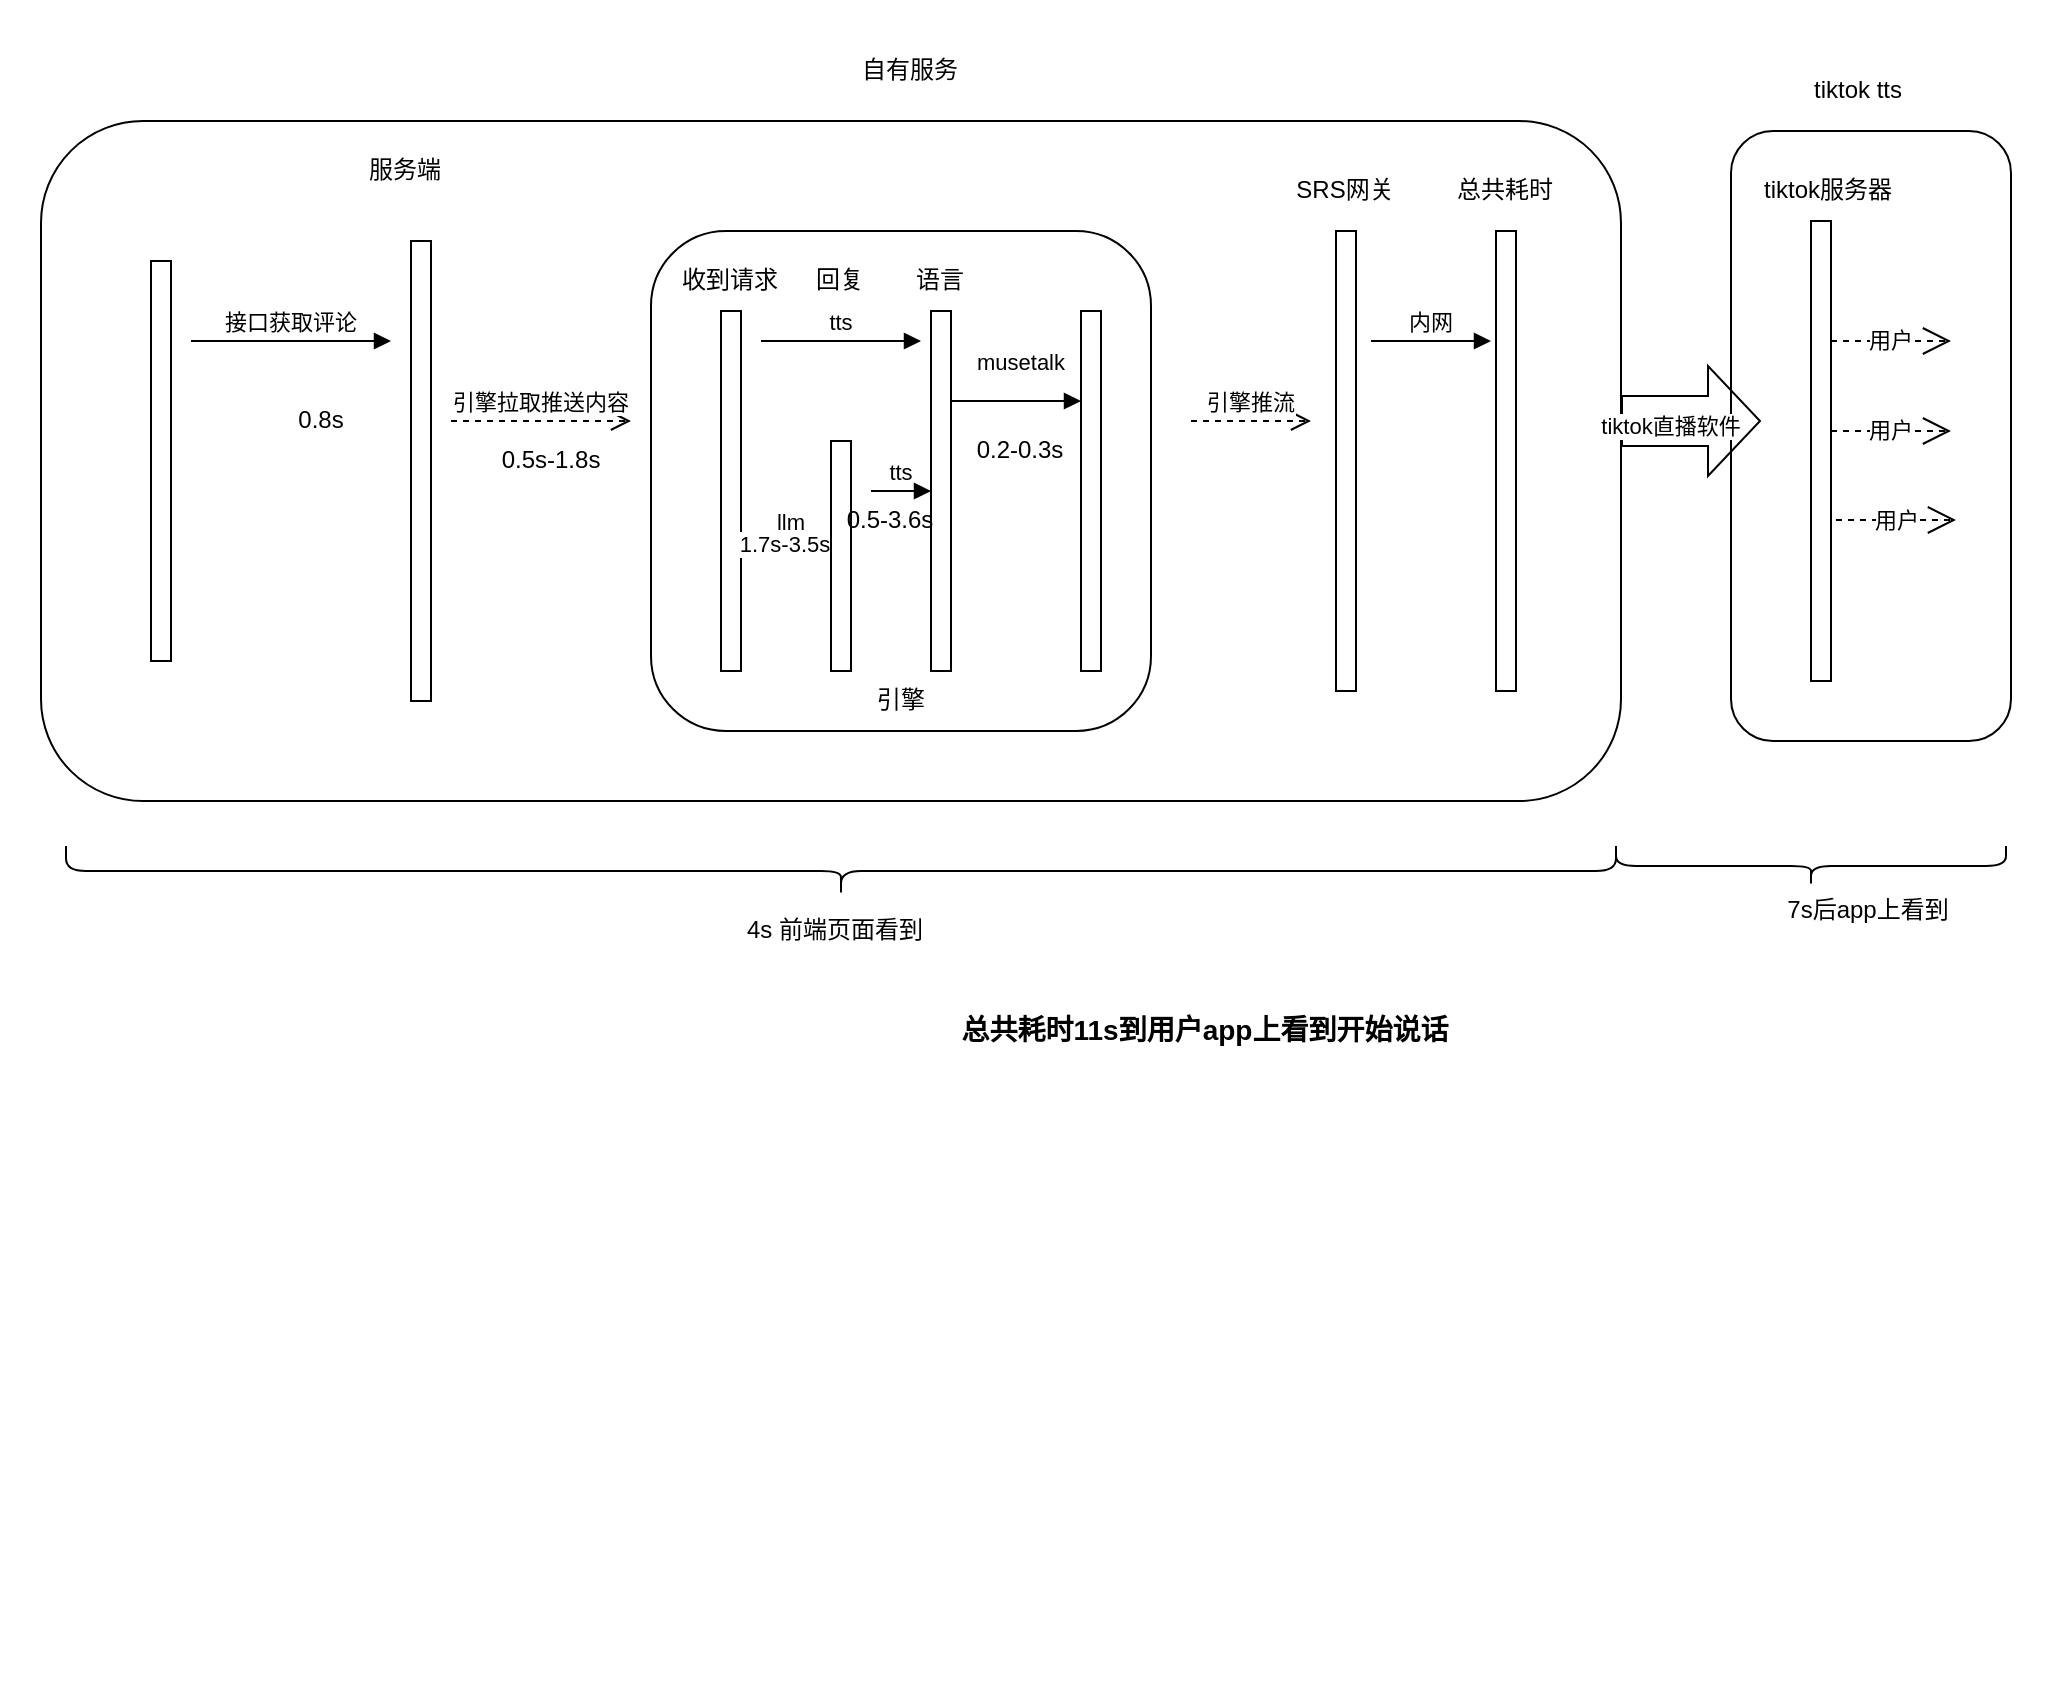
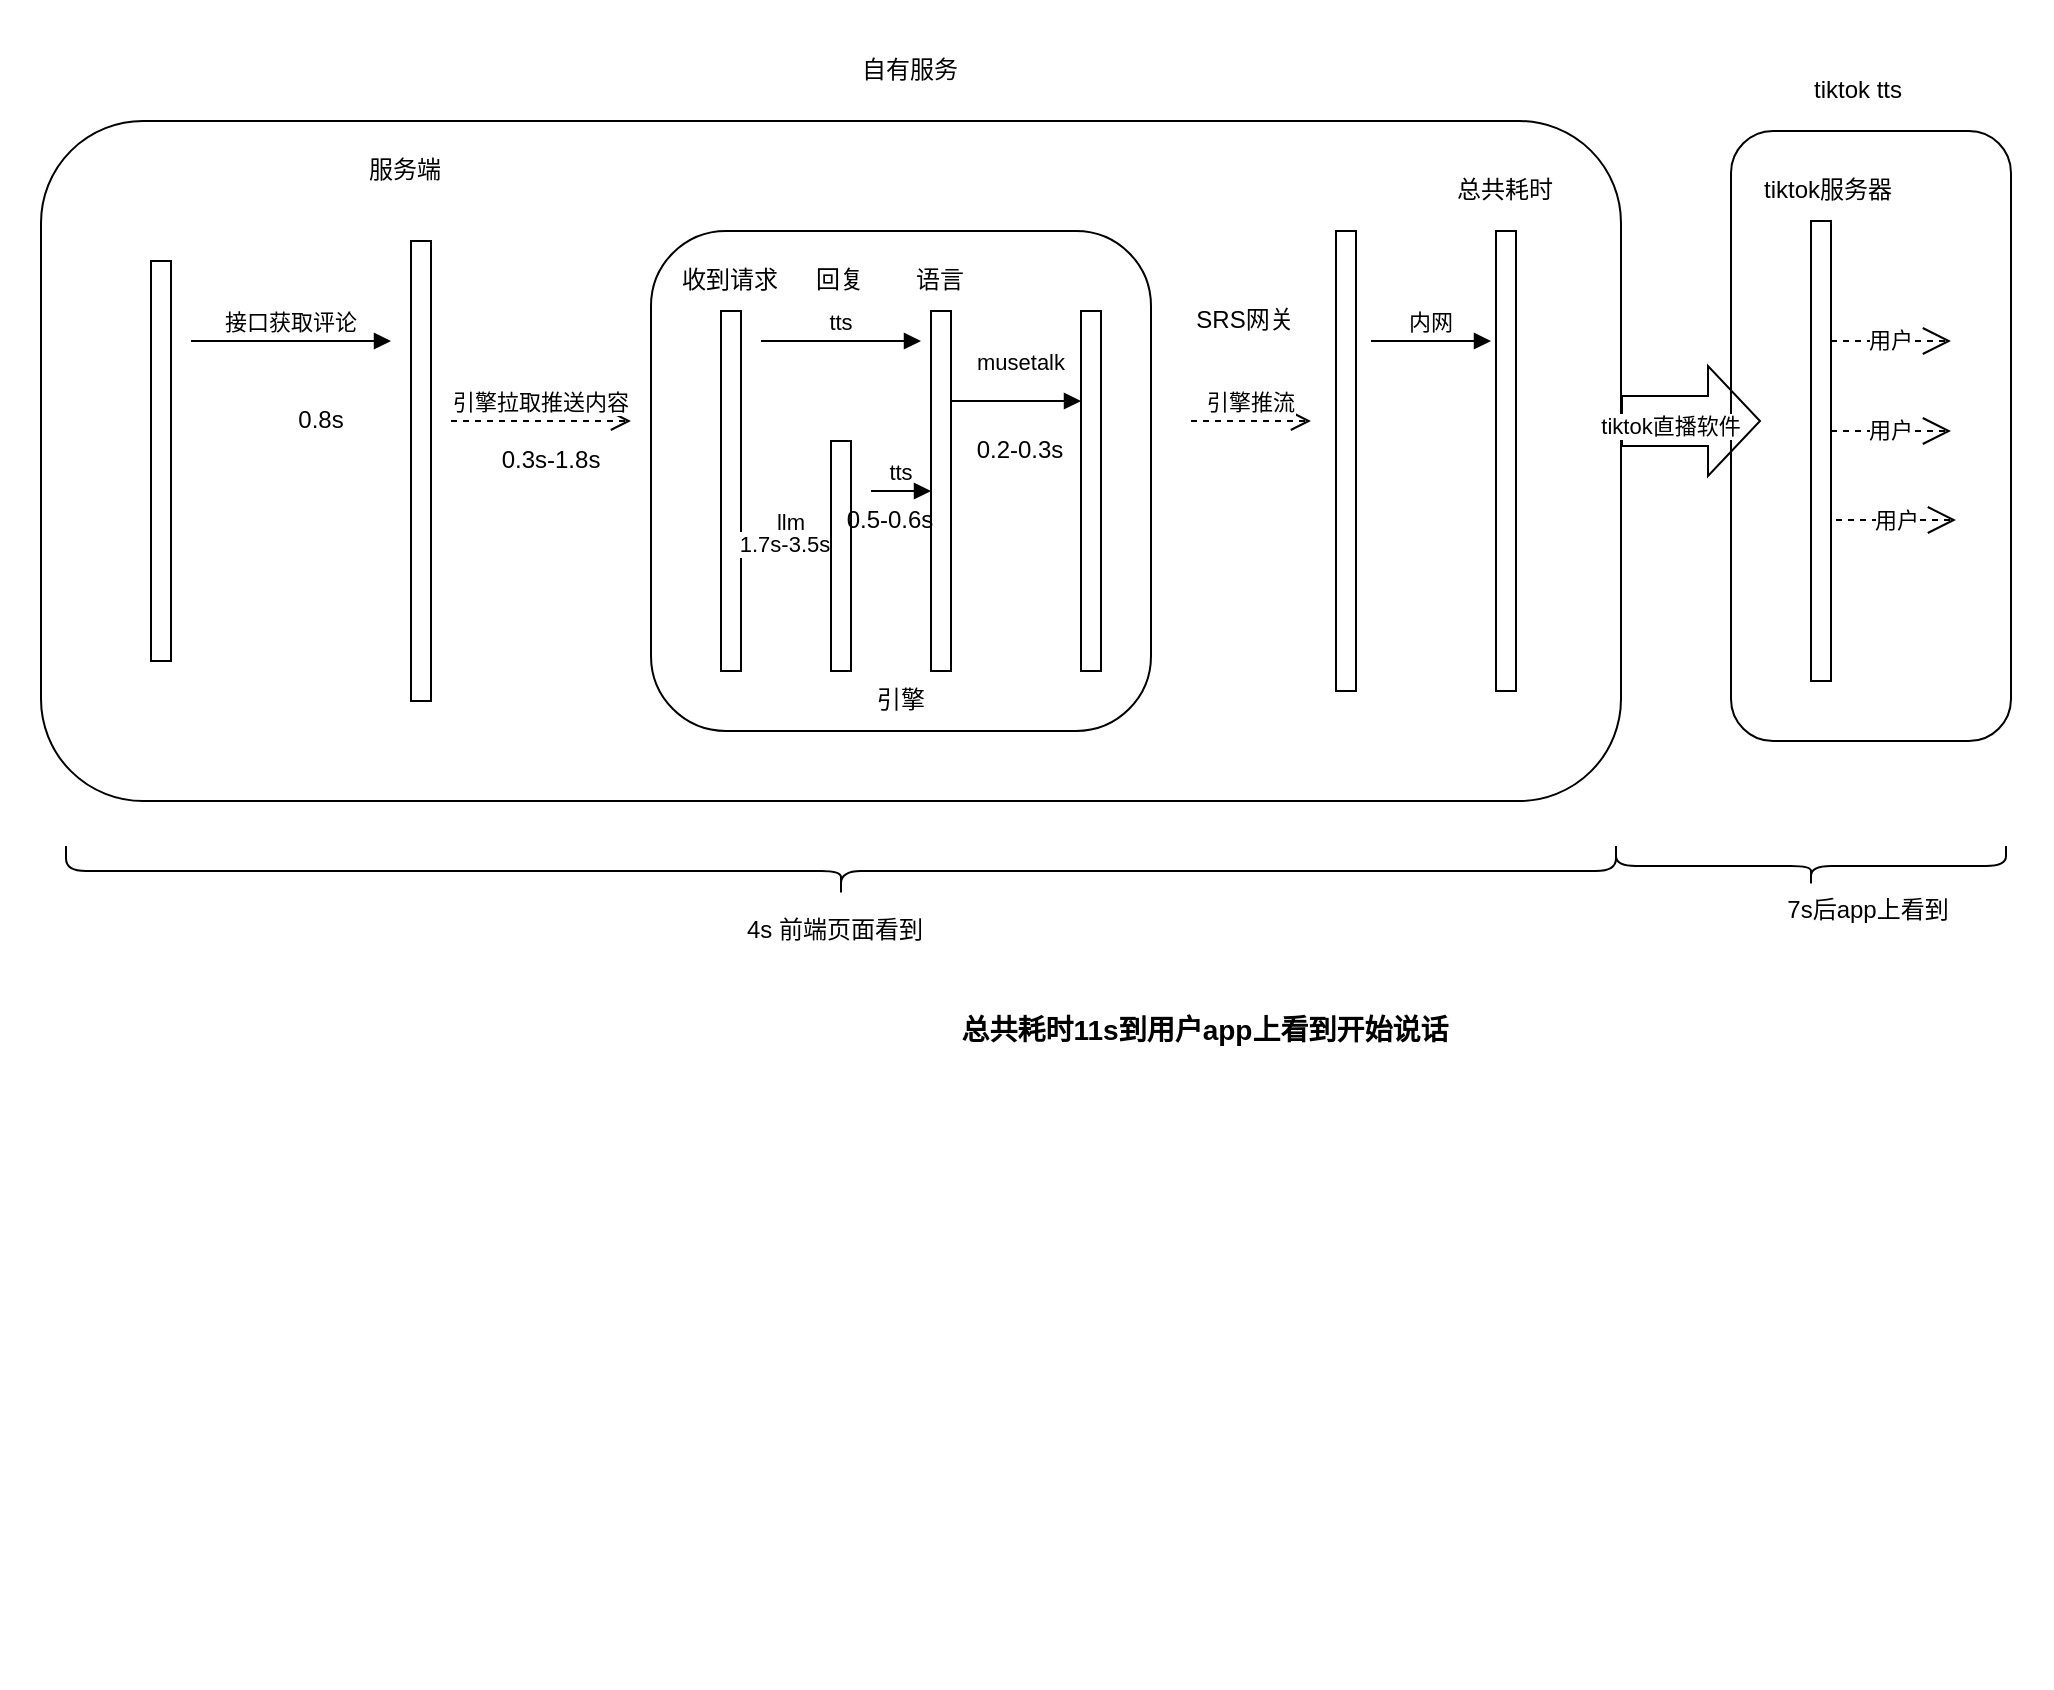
node "SRS网关": moved (1346, 191) -> (1246, 321)
node "0.5s-1.8s": label "0.5s-1.8s" -> "0.3s-1.8s"
node "0.5-3.6s": label "0.5-3.6s" -> "0.5-0.6s"
